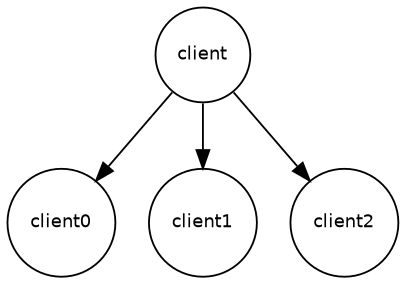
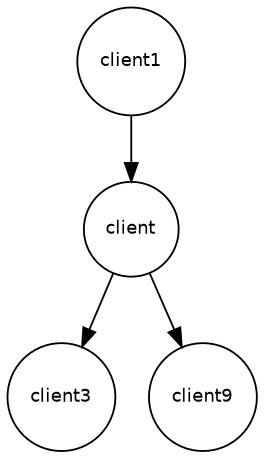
edge "client" -> "client1": reversed
node "client0": label "client0" -> "client3"
node "client2": label "client2" -> "client9"
